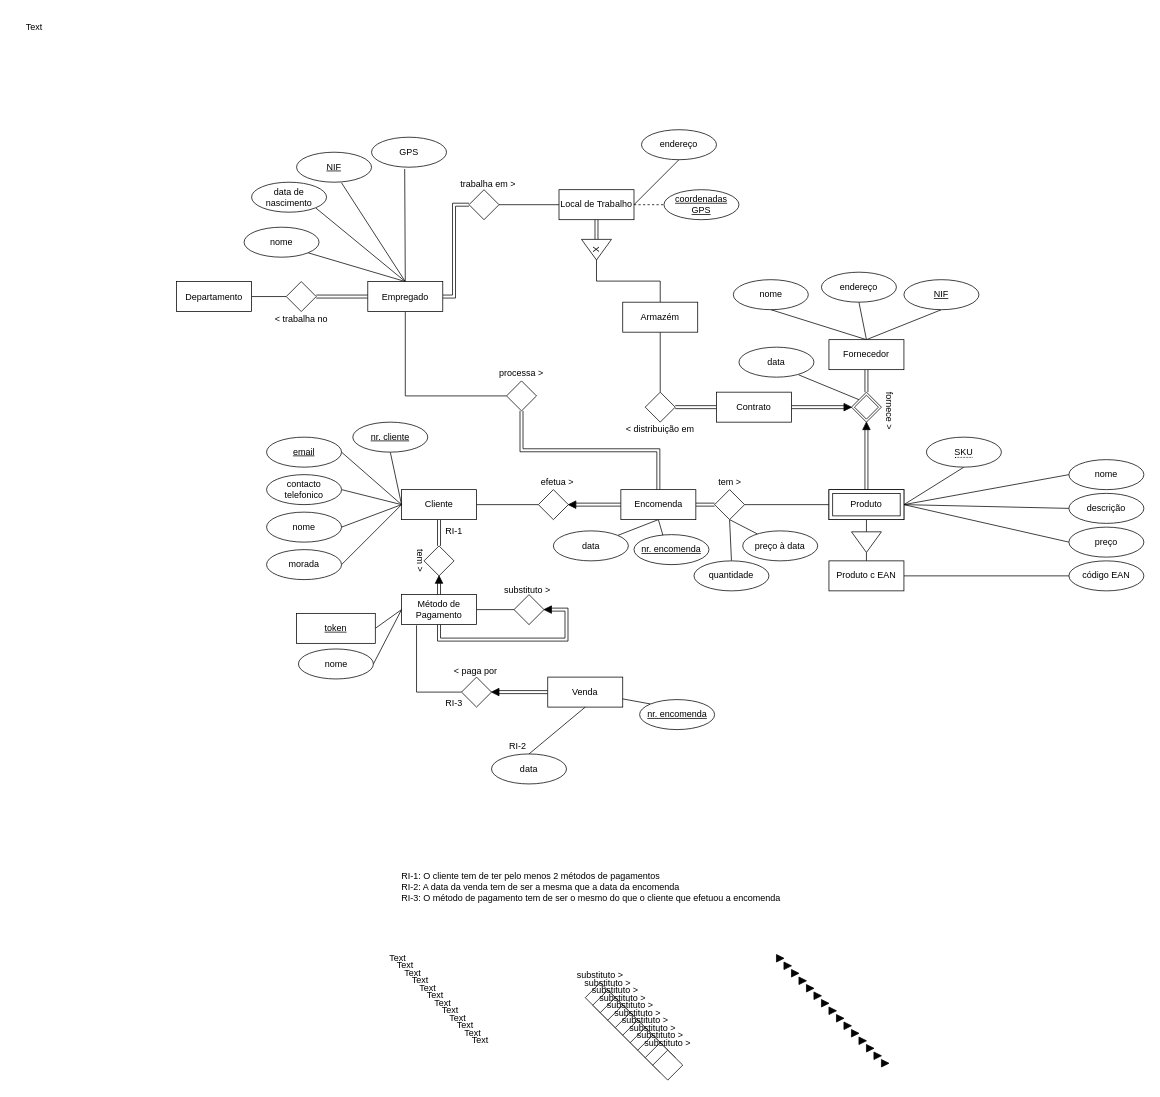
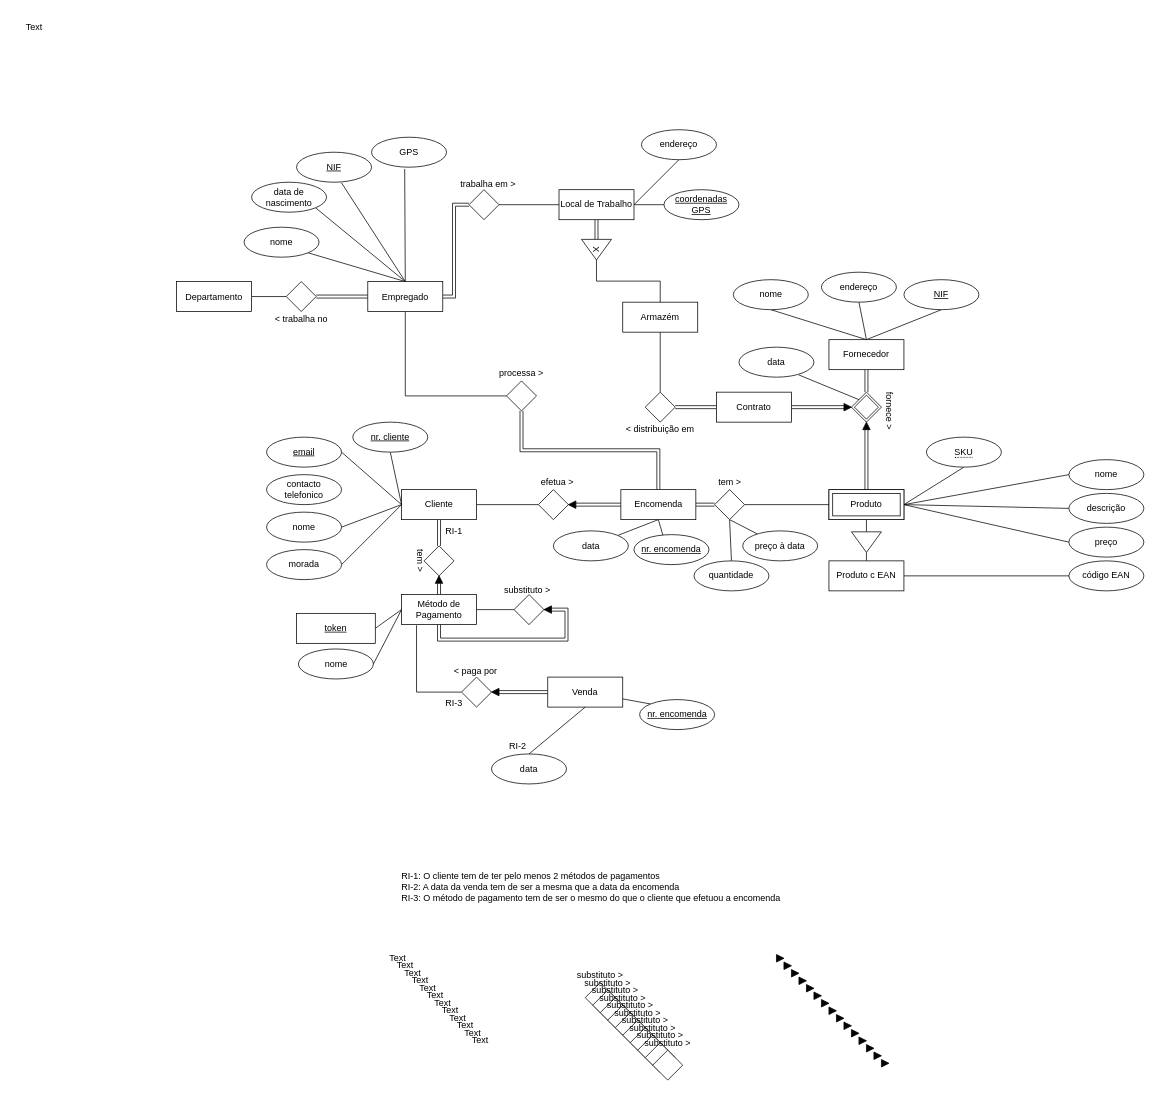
edge "Local de Trabalho" -- "coordenadas GPS": style dashed -> solid
edge "contacto telefonico" -- "Cliente": removed
